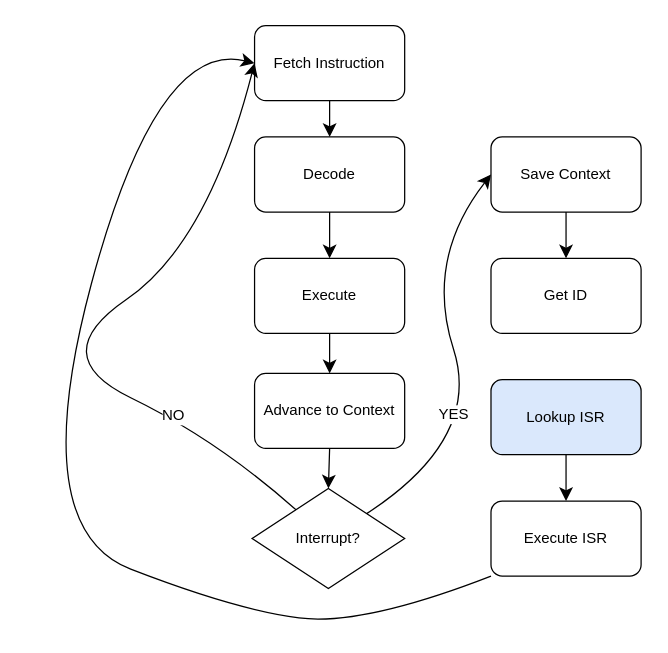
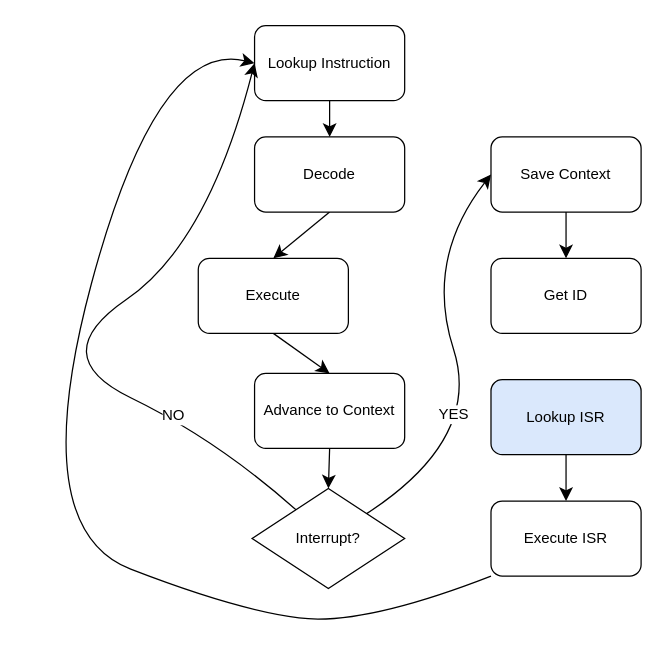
node "Fetch Instruction": label "Fetch Instruction" -> "Lookup Instruction"
node "Execute": moved (329, 296) -> (273, 296)
